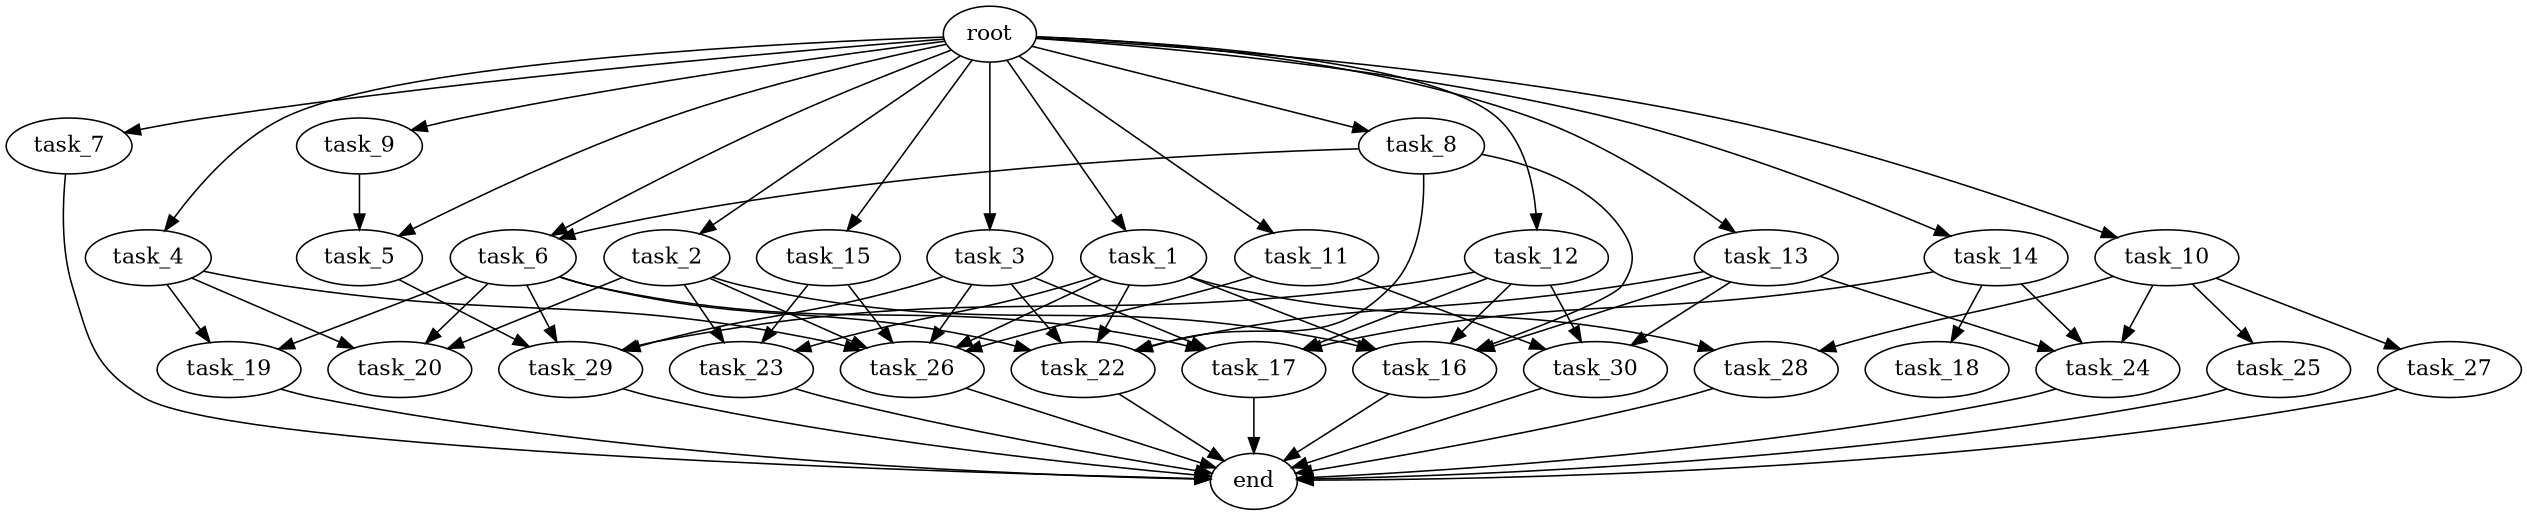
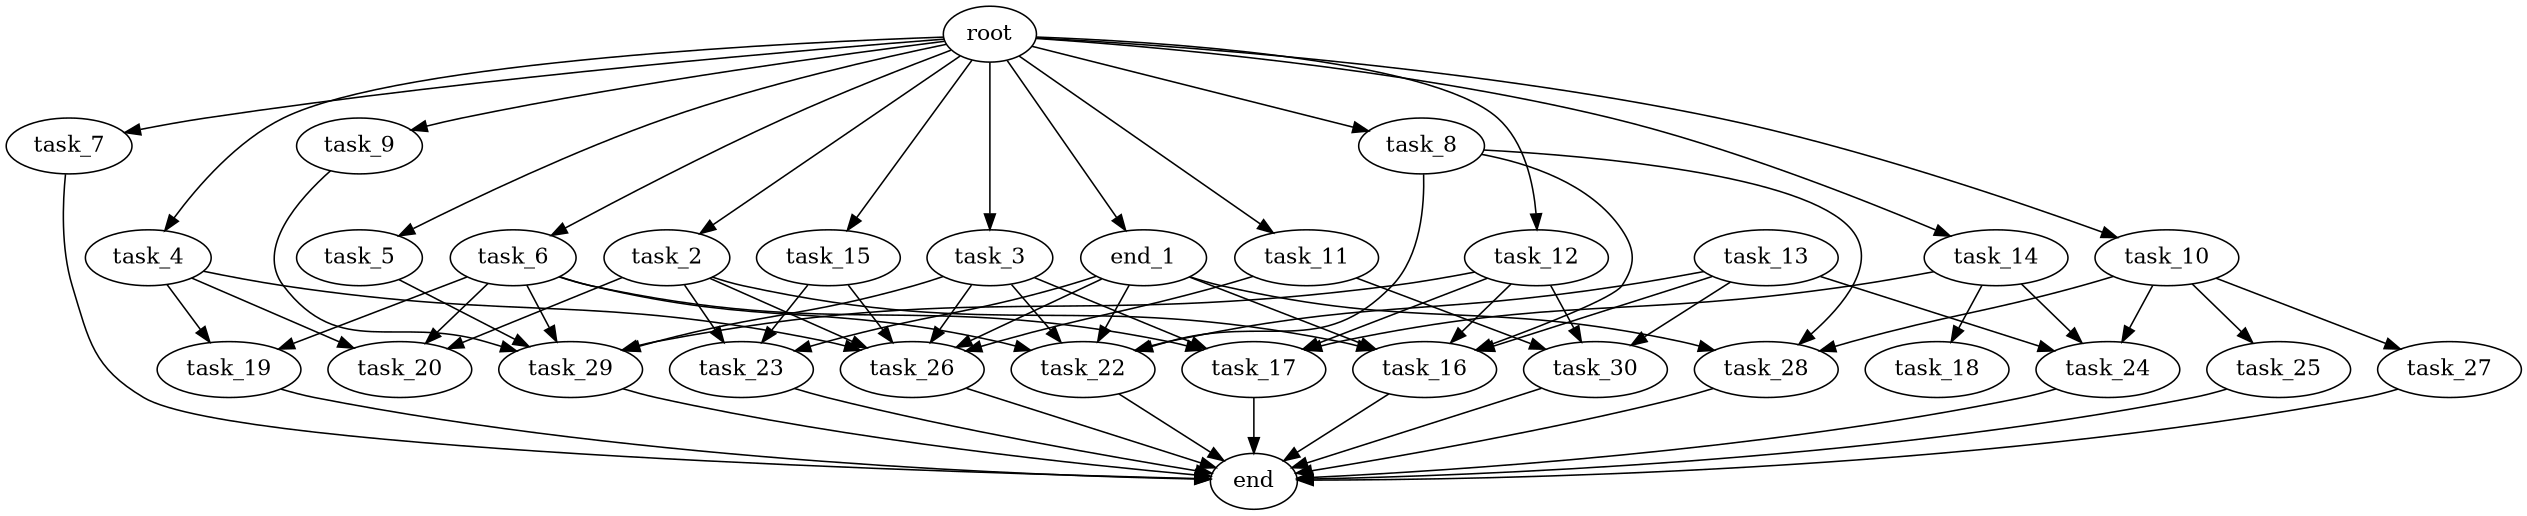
edge "root" -> "task_13": removed
edge "task_8" -> "task_6": now "task_8" -> "task_28"
edge "task_9" -> "task_5": now "task_9" -> "task_29"
node "task_1": label "task_1" -> "end_1"
